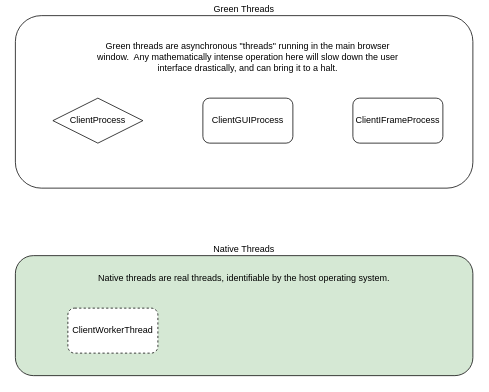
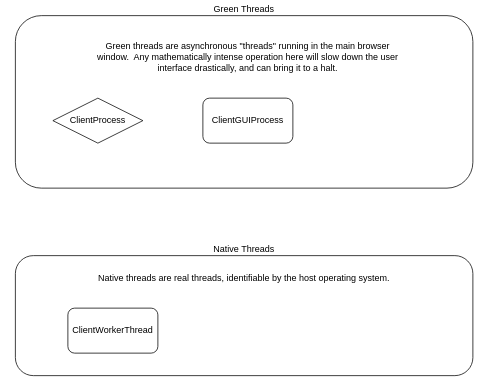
node "ClientIFrameProcess": removed
node "Native Threads": fillcolor #d5e8d4 -> #ffffff
node "ClientWorkerThread": style dashed -> solid
